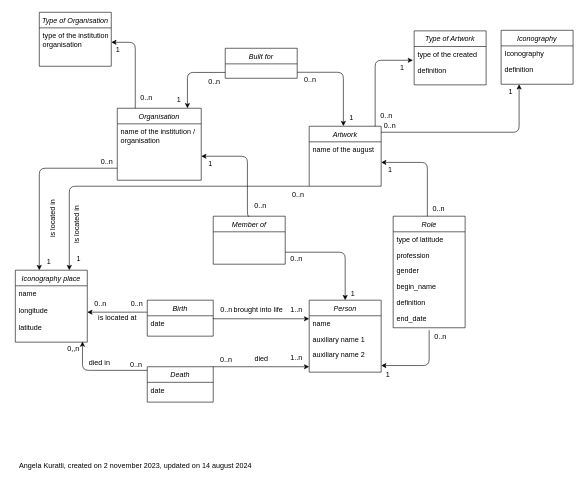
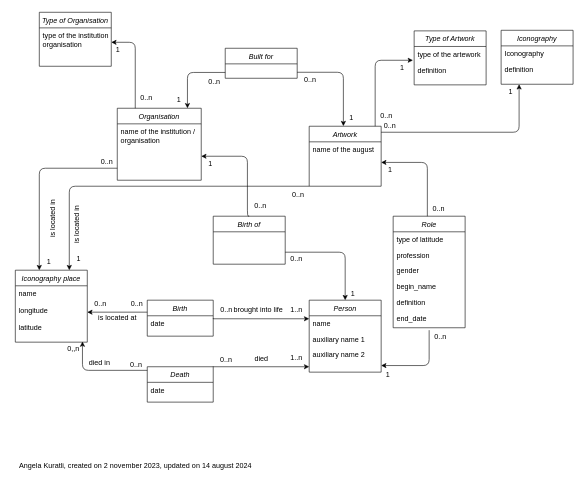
node "type of the created": label "type of the created" -> "type of the artework"
node "Member of": label "Member of" -> "Birth of"
